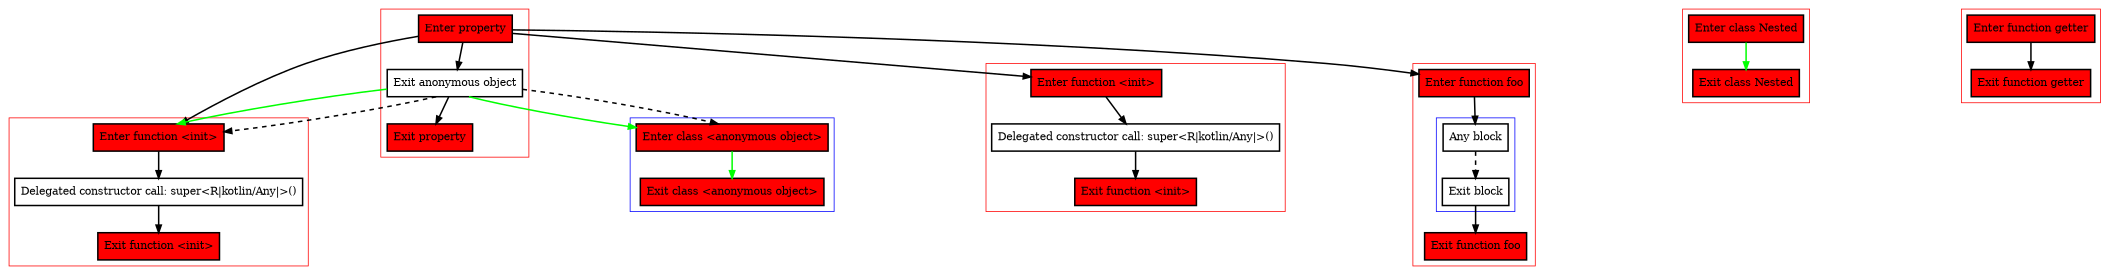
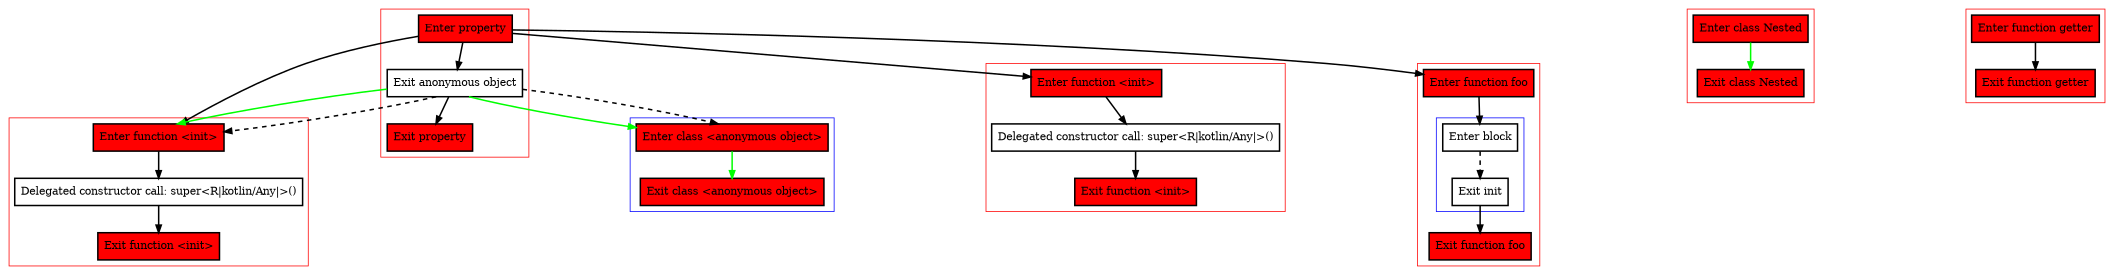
node "Any block": label "Any block" -> "Enter block"
node "Exit block": label "Exit block" -> "Exit init"
